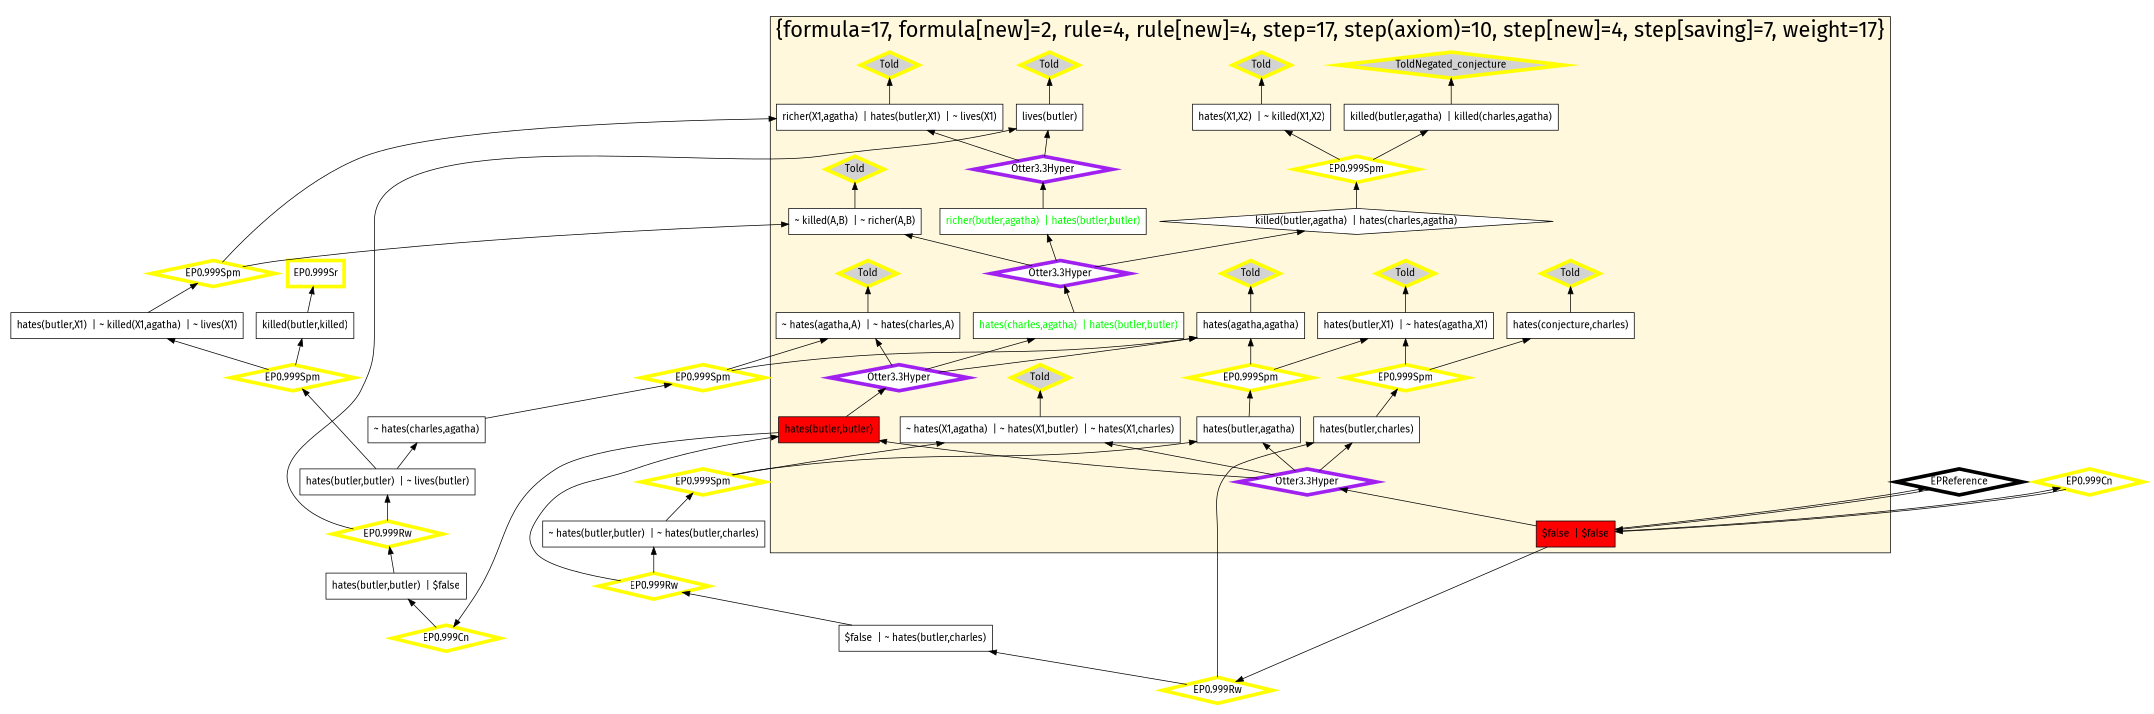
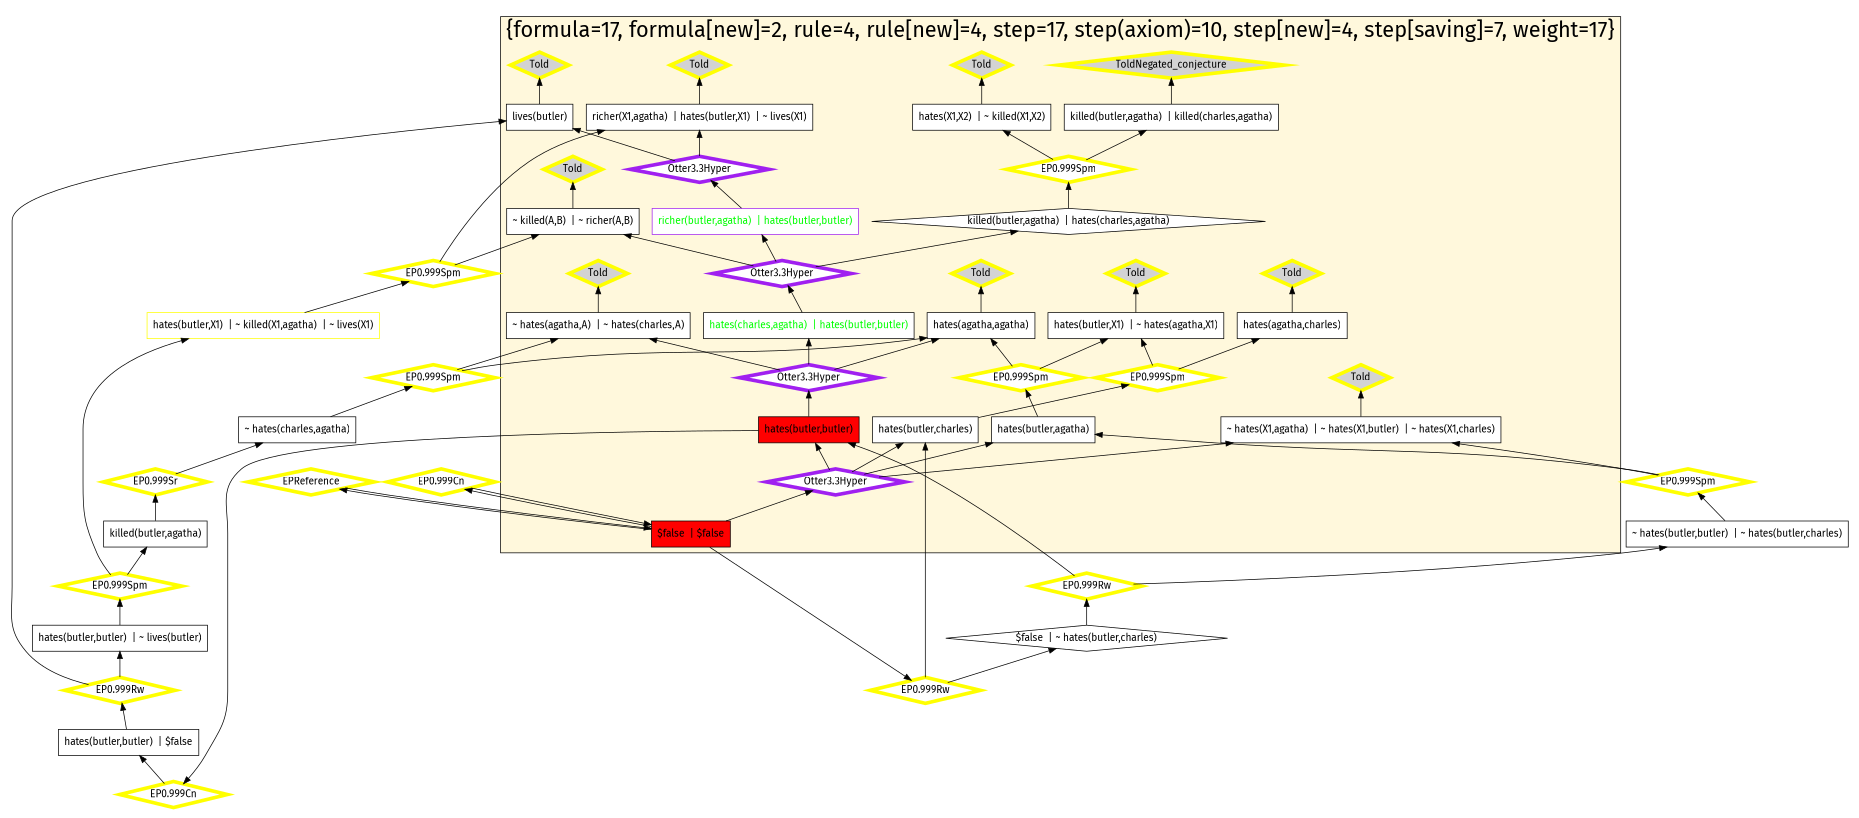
node "richer(butler,agatha)  | hates(butler,butler)": color black -> purple
node "EP0.999Sr": shape box -> diamond
node "hates(butler,X1)  | ~ killed(X1,agatha)  | ~ lives(X1)": color black -> yellow
node "killed(butler,killed)": label "killed(butler,killed)" -> "killed(butler,agatha)"
node "hates(conjecture,charles)": label "hates(conjecture,charles)" -> "hates(agatha,charles)"
edge "hates(butler,butler)  | ~ lives(butler)" -> "~ hates(charles,agatha)": now "EP0.999Sr" -> "~ hates(charles,agatha)"
node "EPReference": color black -> yellow
node "$false  | ~ hates(butler,charles)": shape box -> diamond
